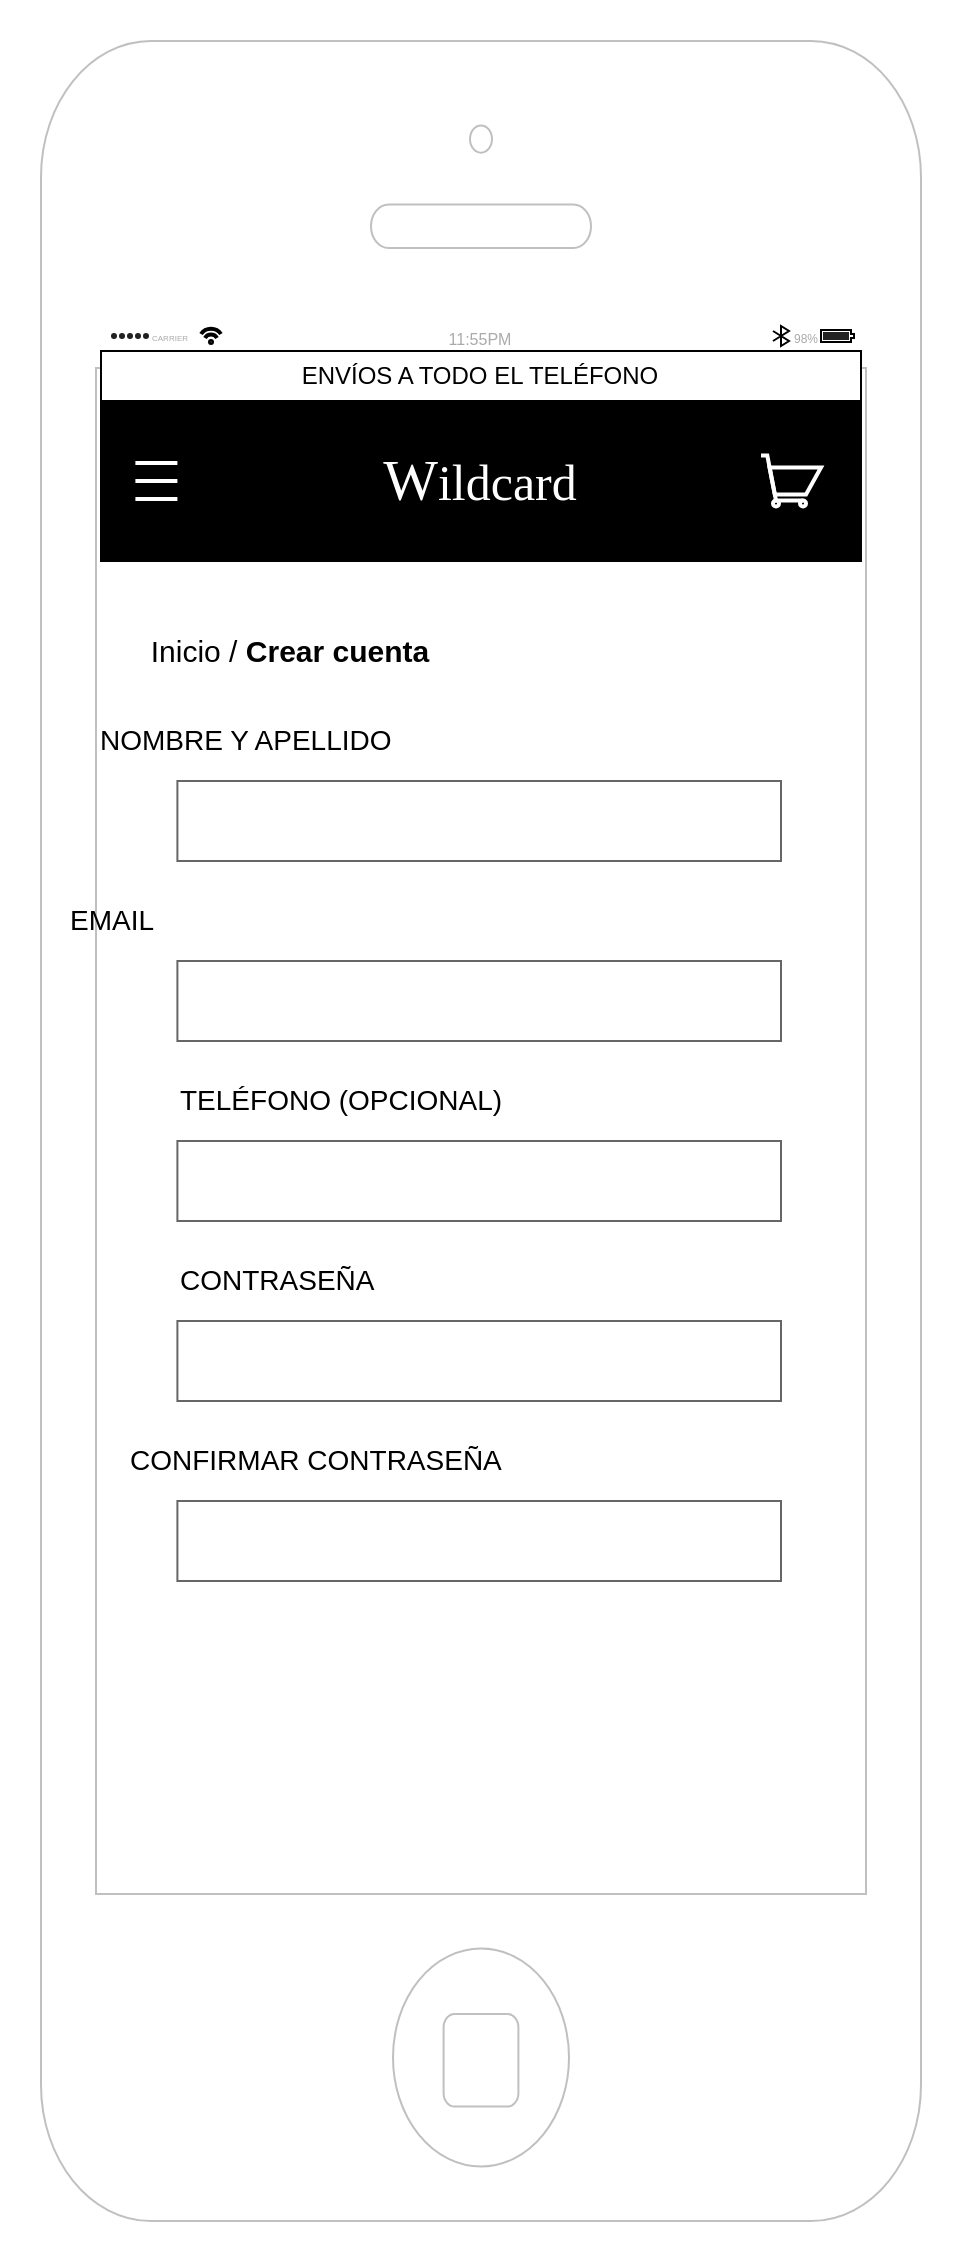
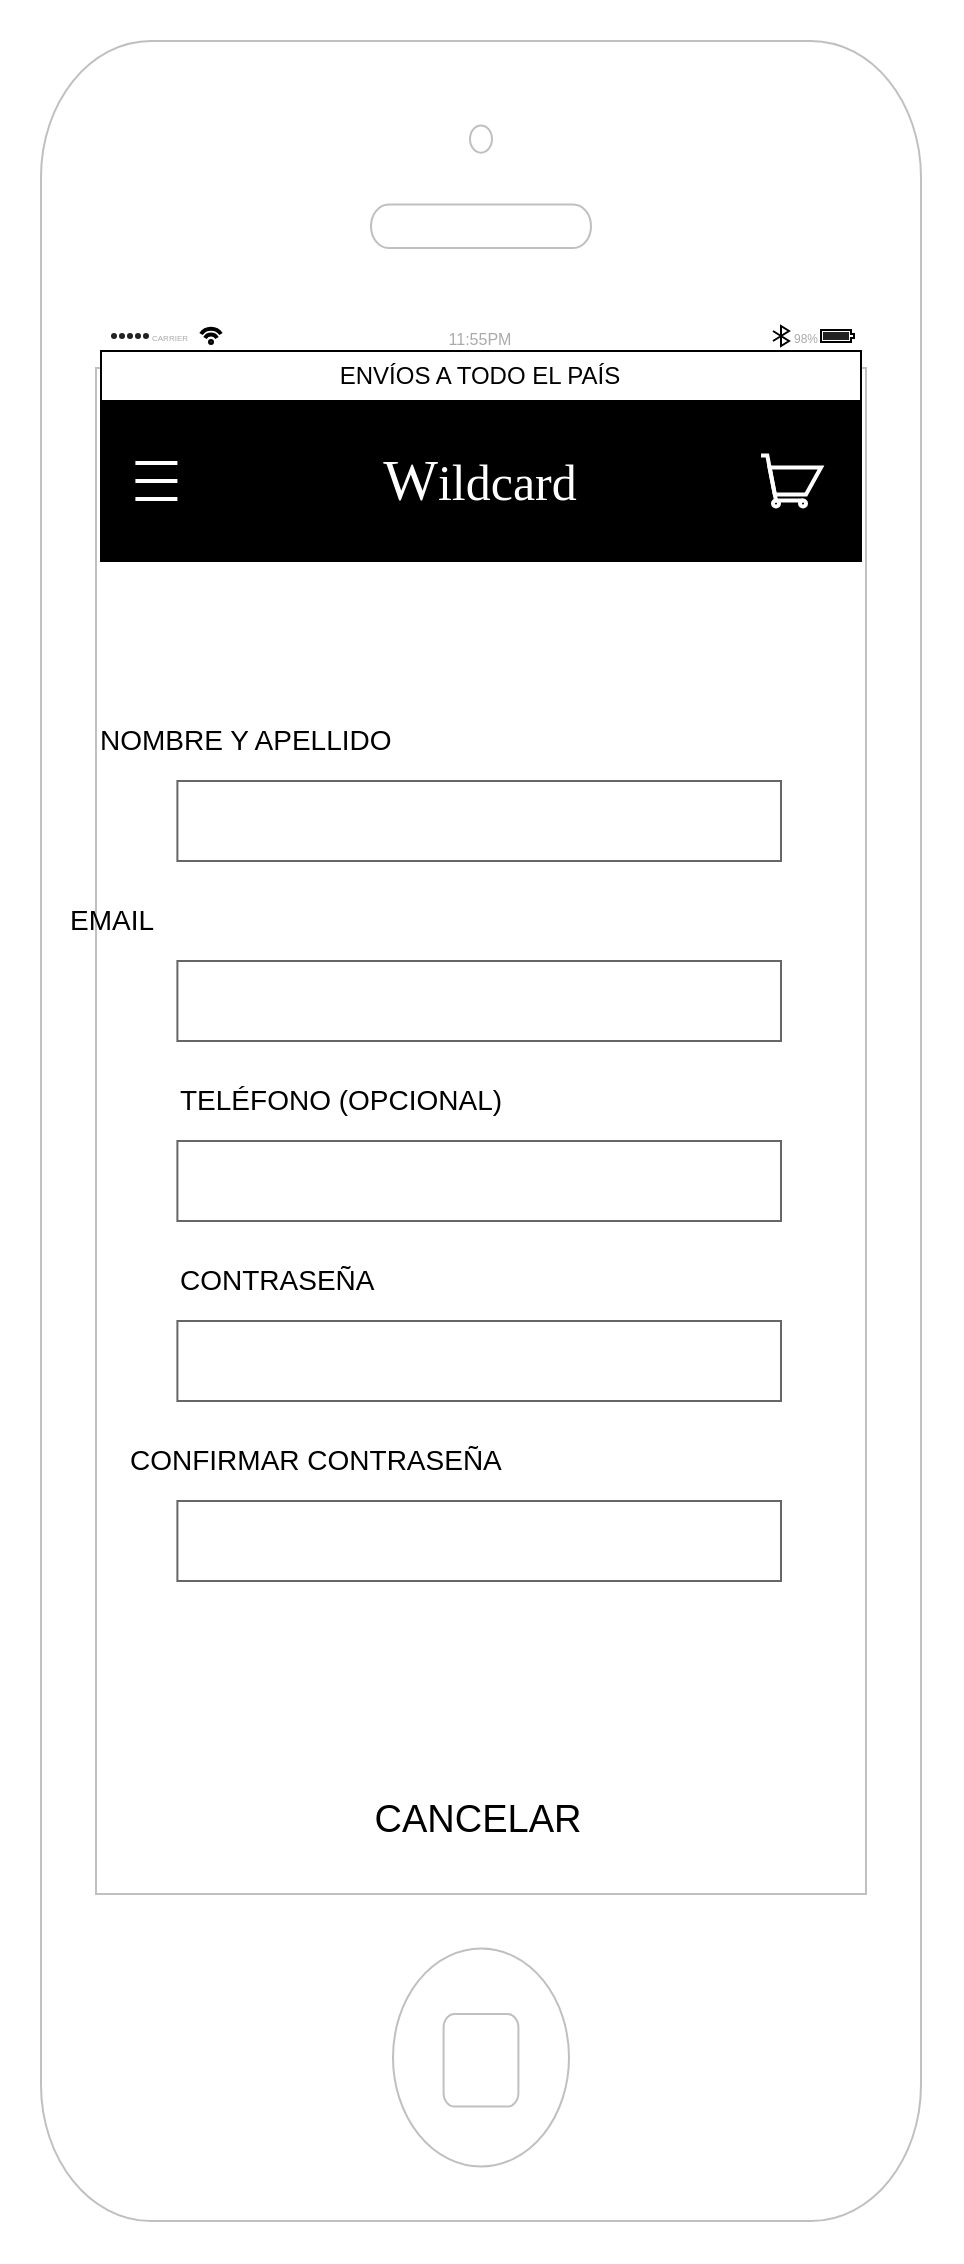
node "ENVÍOS A TODO EL TELÉFONO": label "ENVÍOS A TODO EL TELÉFONO" -> "ENVÍOS A TODO EL PAÍS"
node "Inicio / Crear cuenta": removed
node "CANCELAR": added
